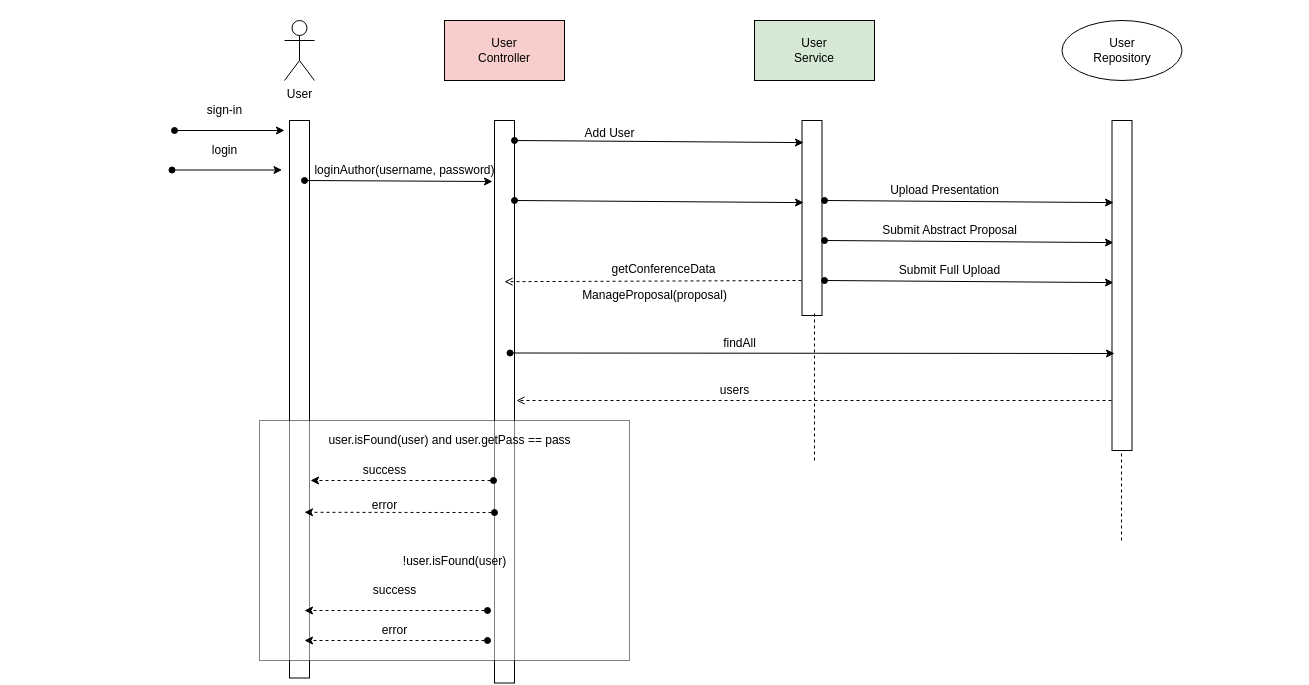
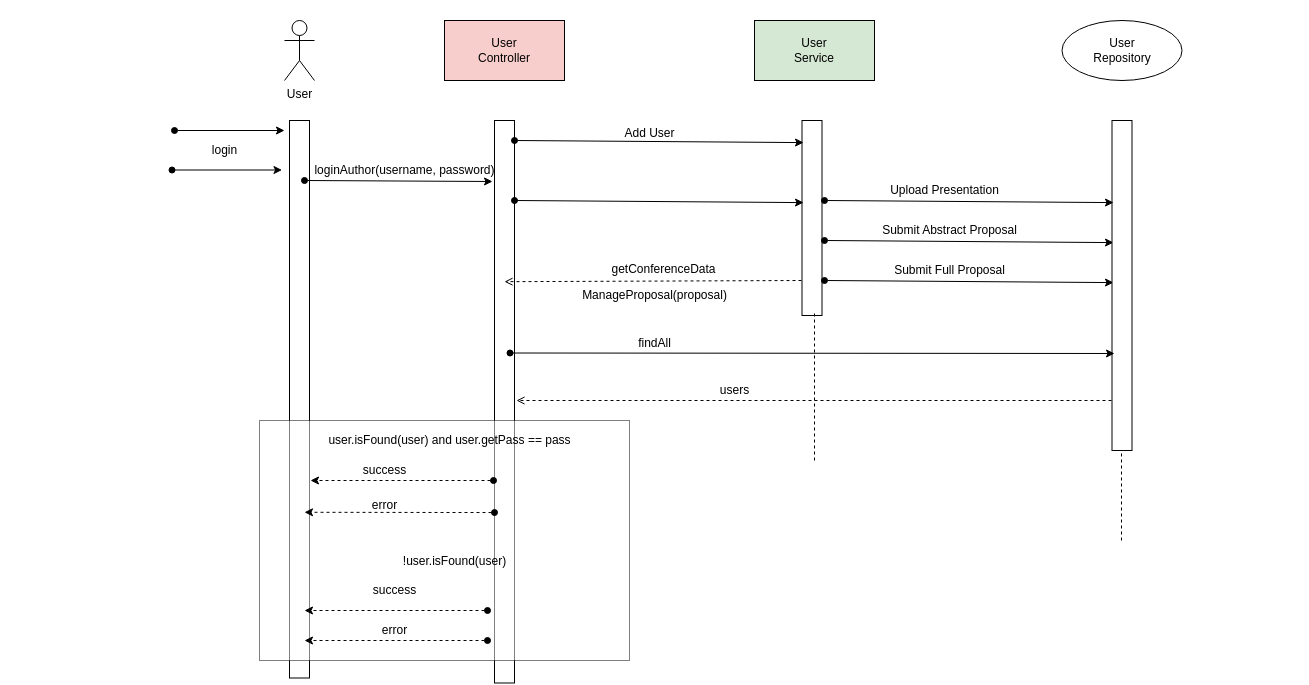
node "sign-in": removed
node "Add User": moved (610, 134) -> (650, 134)
node "Submit Full Upload": label "Submit Full Upload" -> "Submit Full Proposal"
node "findAll": moved (740, 343) -> (655, 343)
